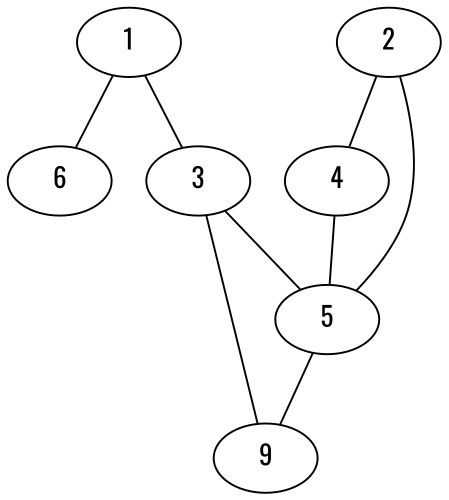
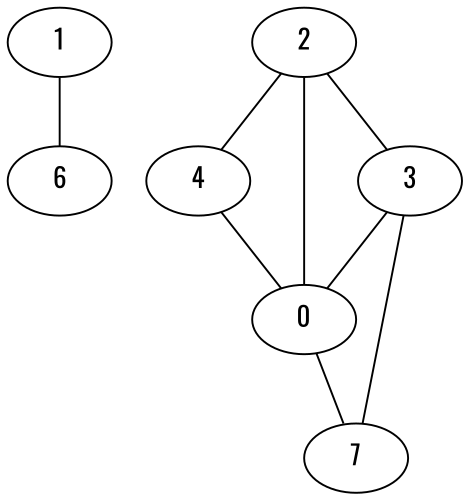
edge "1" -- "3": now "2" -- "3"
node "5": label "5" -> "0"
node "9": label "9" -> "7"
